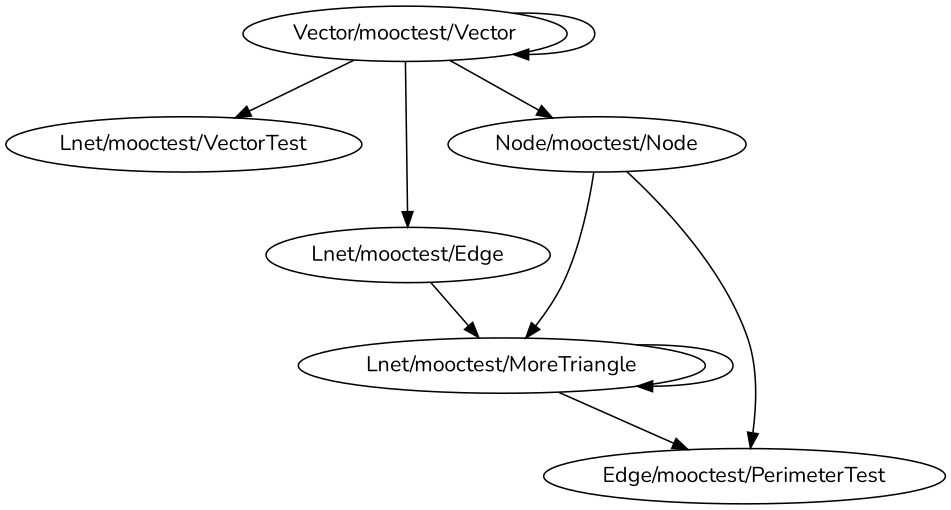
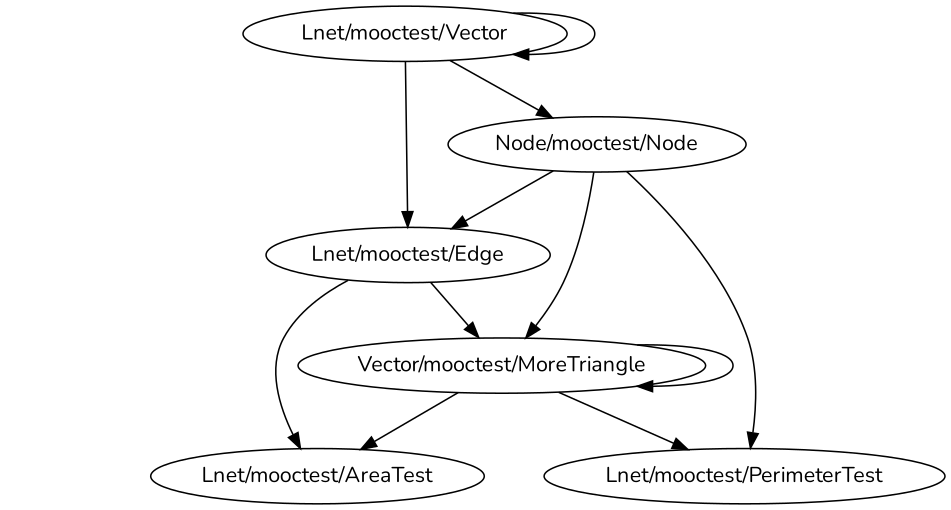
node "Vector/mooctest/Vector": label "Vector/mooctest/Vector" -> "Lnet/mooctest/Vector"
node "Lnet/mooctest/VectorTest": removed
edge "Node/mooctest/Node" -> "Lnet/mooctest/Edge": added
node "Lnet/mooctest/MoreTriangle": label "Lnet/mooctest/MoreTriangle" -> "Vector/mooctest/MoreTriangle"
node "Lnet/mooctest/AreaTest": added
node "Edge/mooctest/PerimeterTest": label "Edge/mooctest/PerimeterTest" -> "Lnet/mooctest/PerimeterTest"
